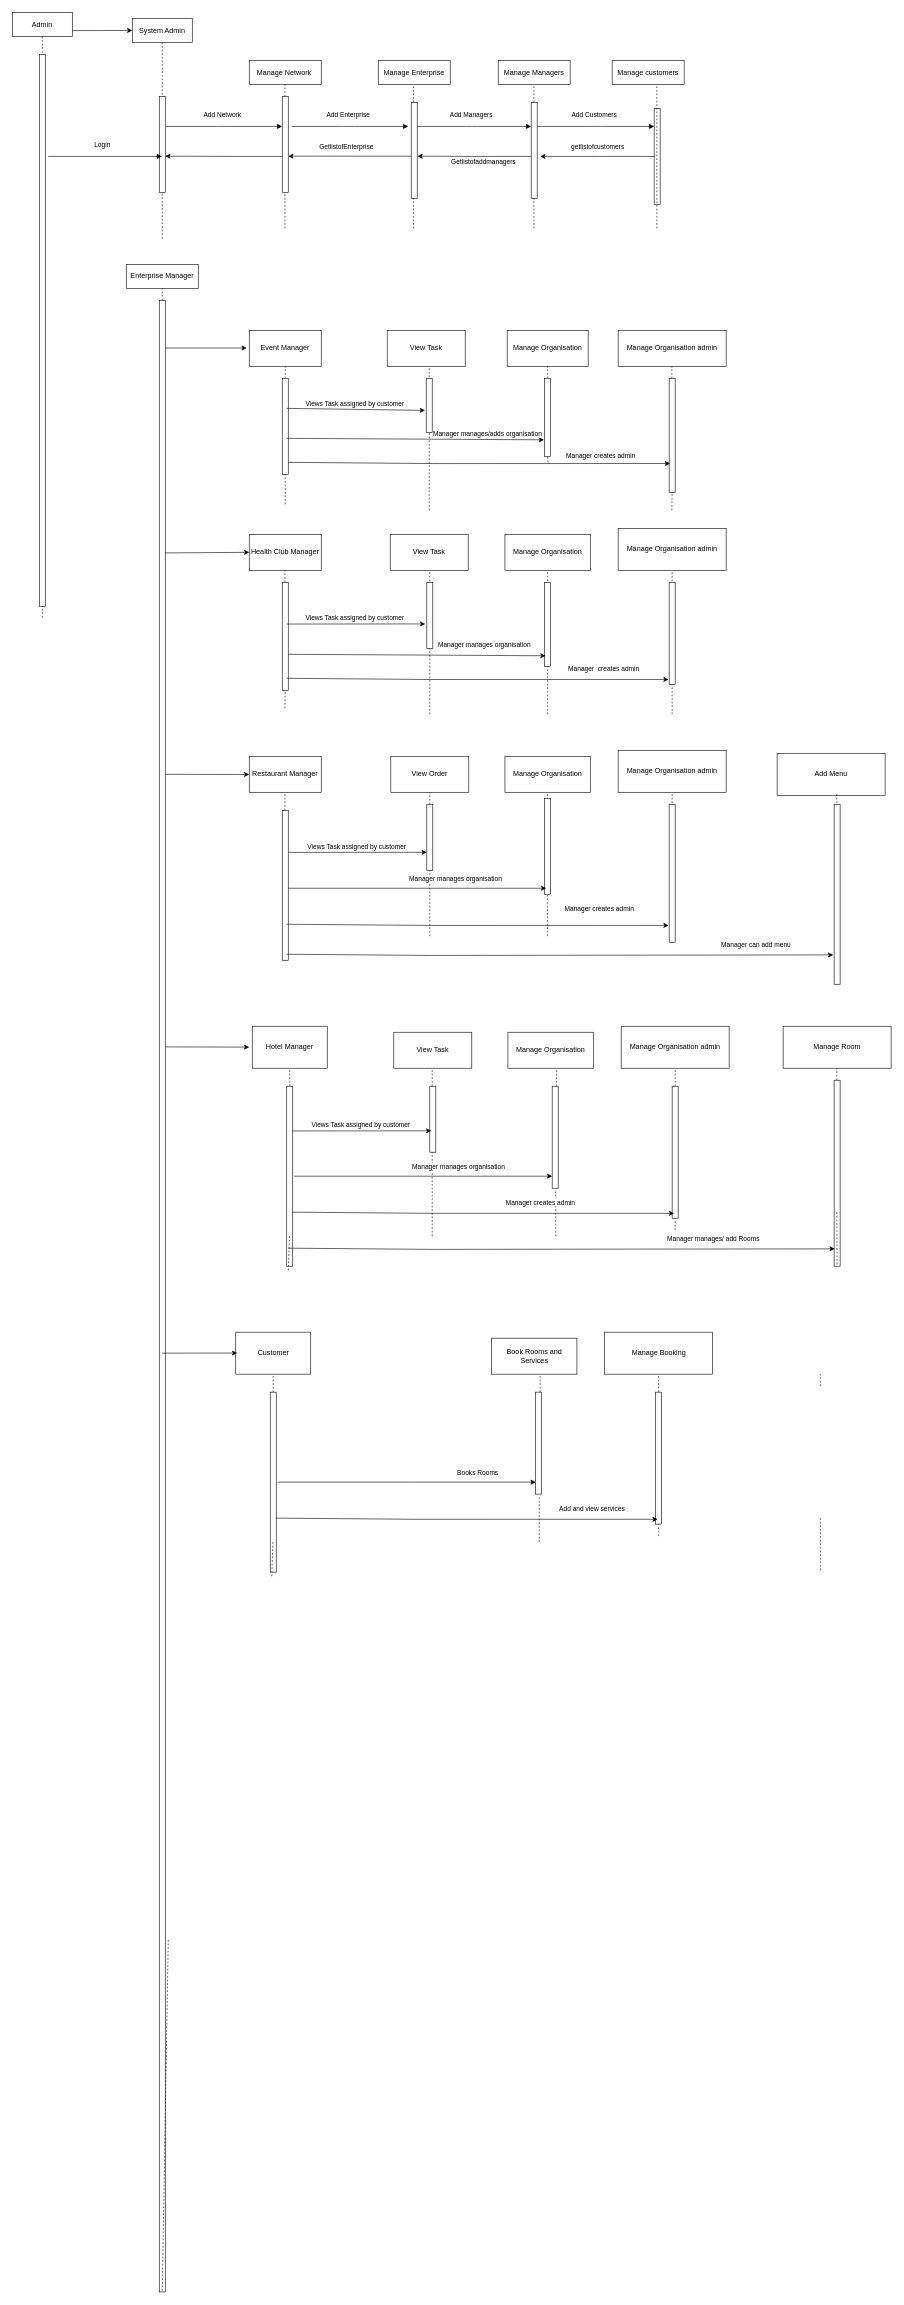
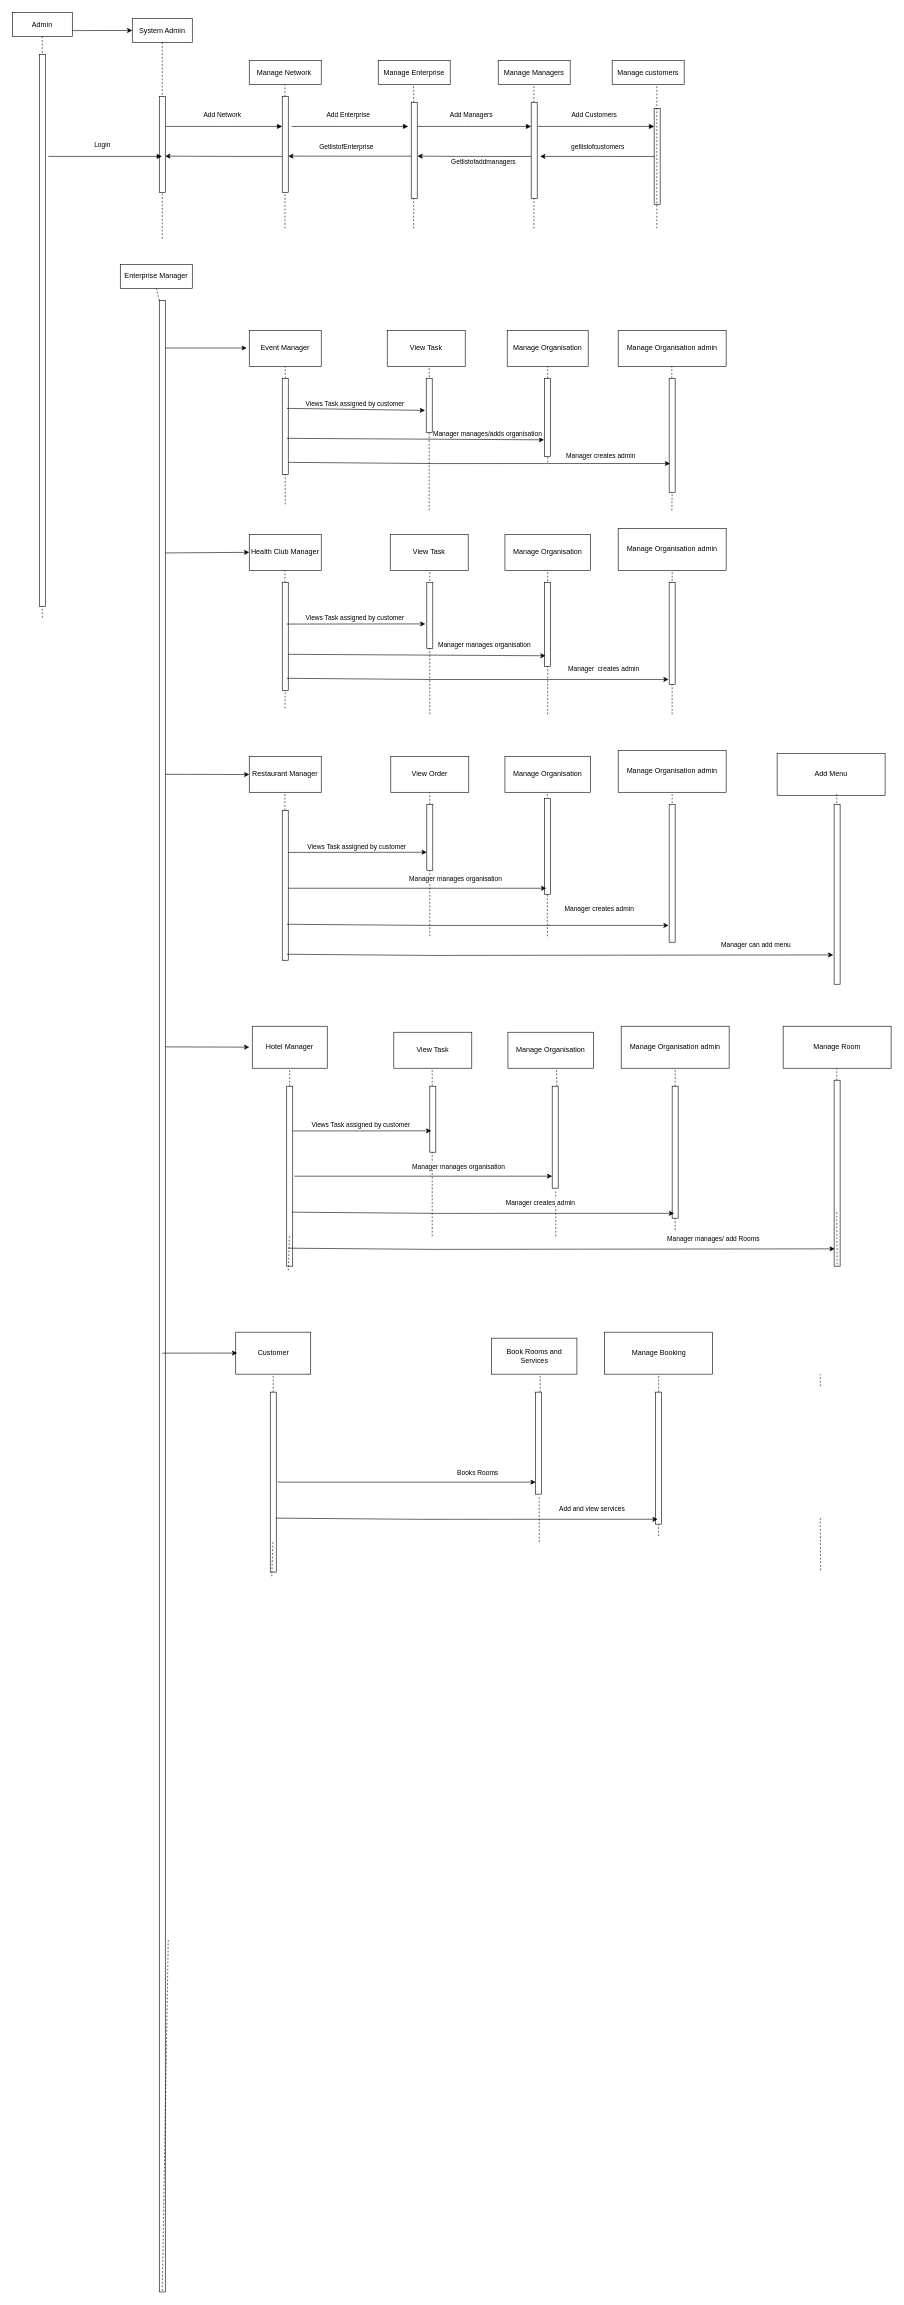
node "Enterprise Manager": moved (162, 276) -> (156, 276)
